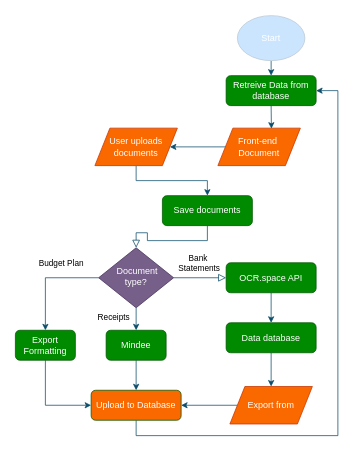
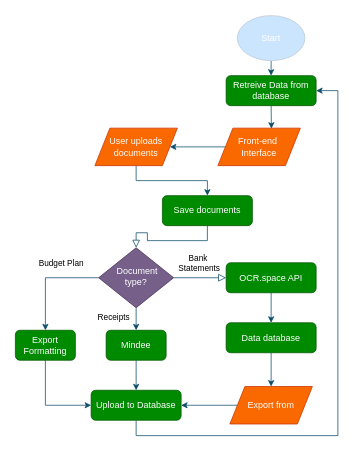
node "Front-end Document": label "Front-end Document" -> "Front-end Interface"
node "Upload to Database": fillcolor #fa6800 -> #008a00
